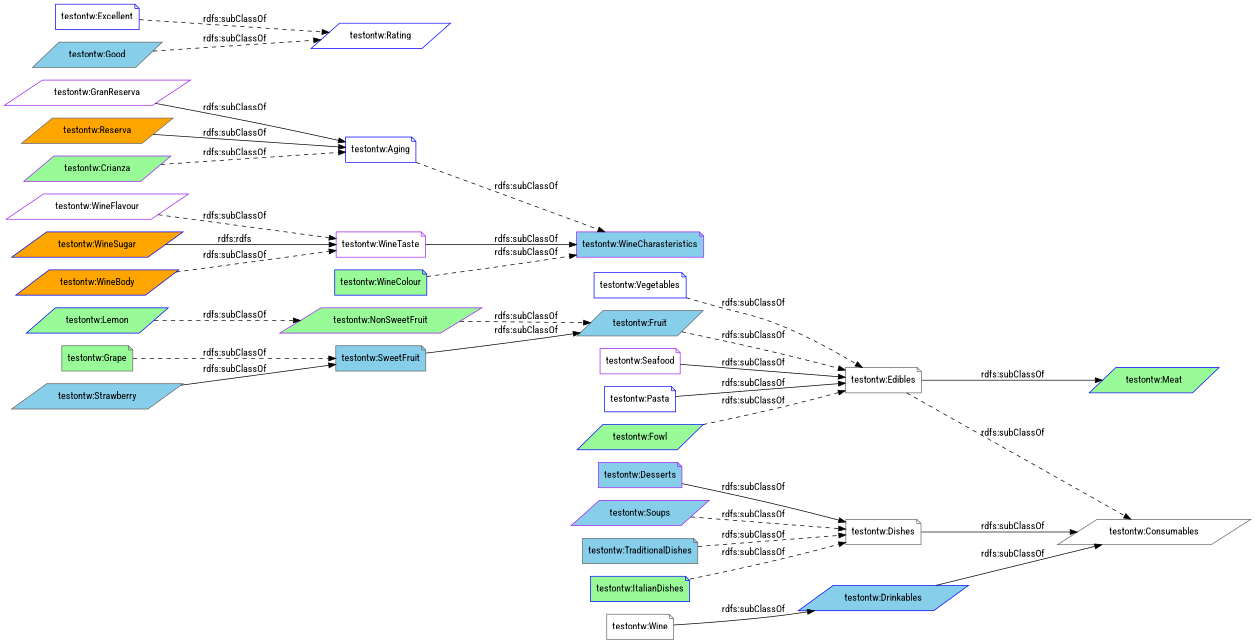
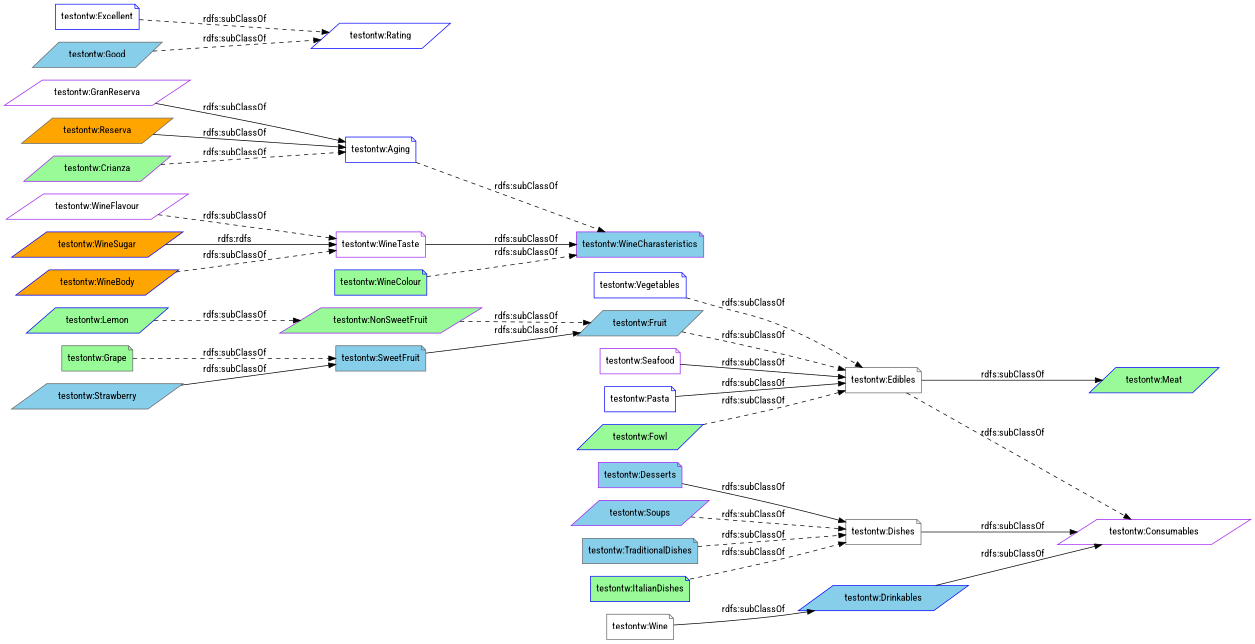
node "testontw:Consumables": color gray40 -> purple
